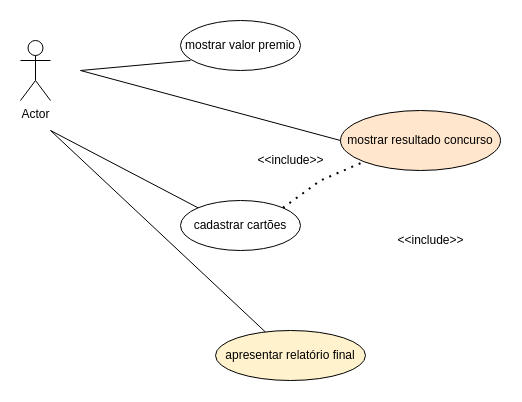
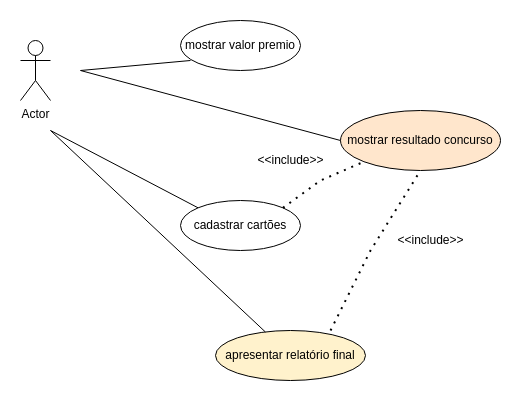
edge "mostrar resultado concurso" -- "apresentar relatório final": added
